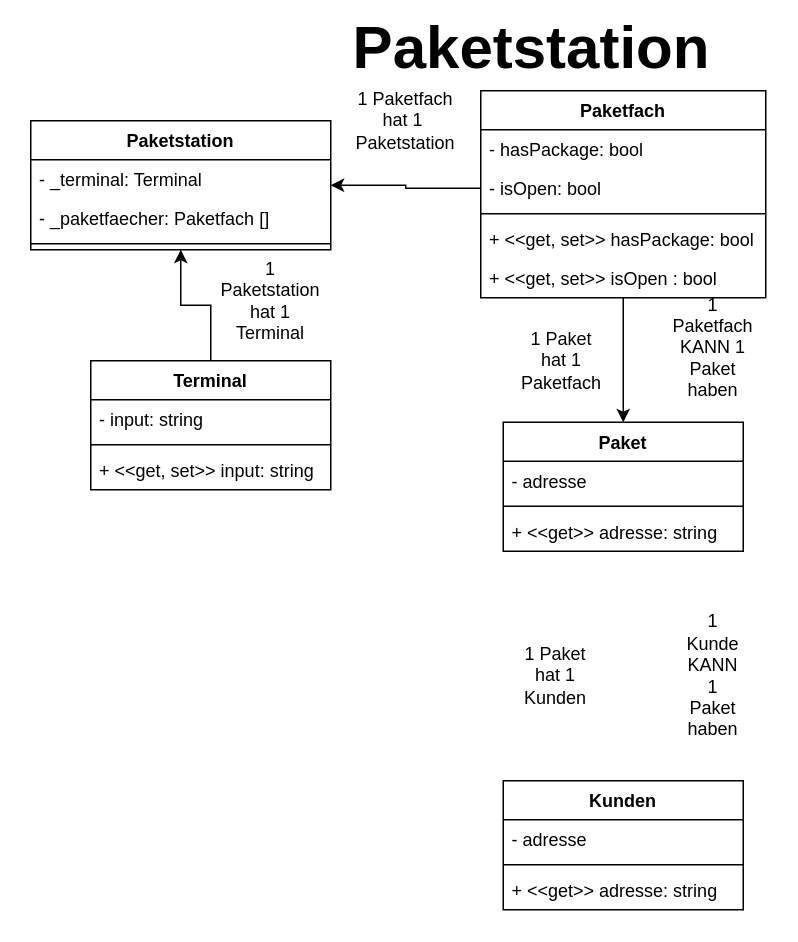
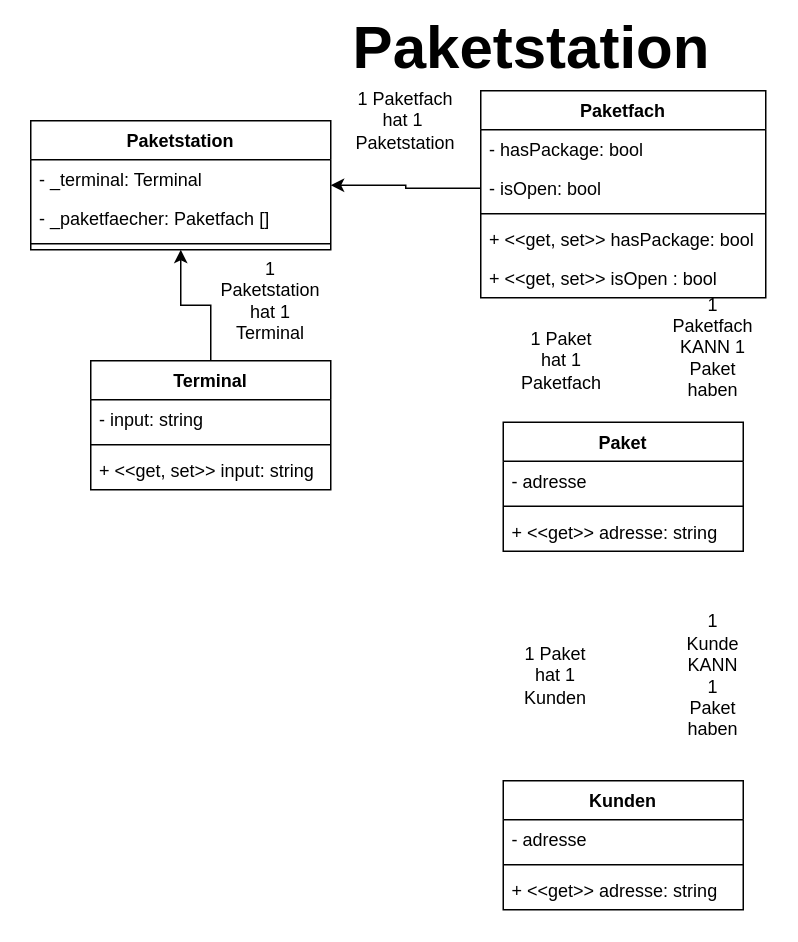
edge "Paketfach" -> "Paket": removed
